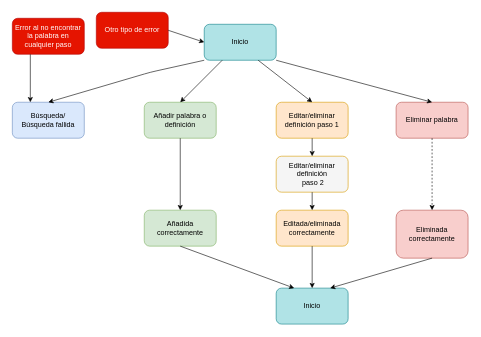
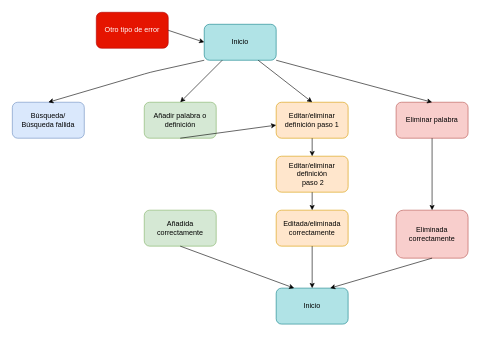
node "Error al no encontrar la palabra en cualquier paso": removed
edge "Error al no encontrar la palabra en cualquier paso" -> "Búsqueda/ Búsqueda fallida": removed
edge "Eliminar palabra" -> "Eliminada correctamente": style dashed -> solid
node "Editar/eliminar definición paso 2": fillcolor #f5f5f5 -> #ffe6cc
edge "Añadir palabra o definición" -> "Añadida correctamente": now "Añadir palabra o definición" -> "Editar/eliminar definición paso 1"
